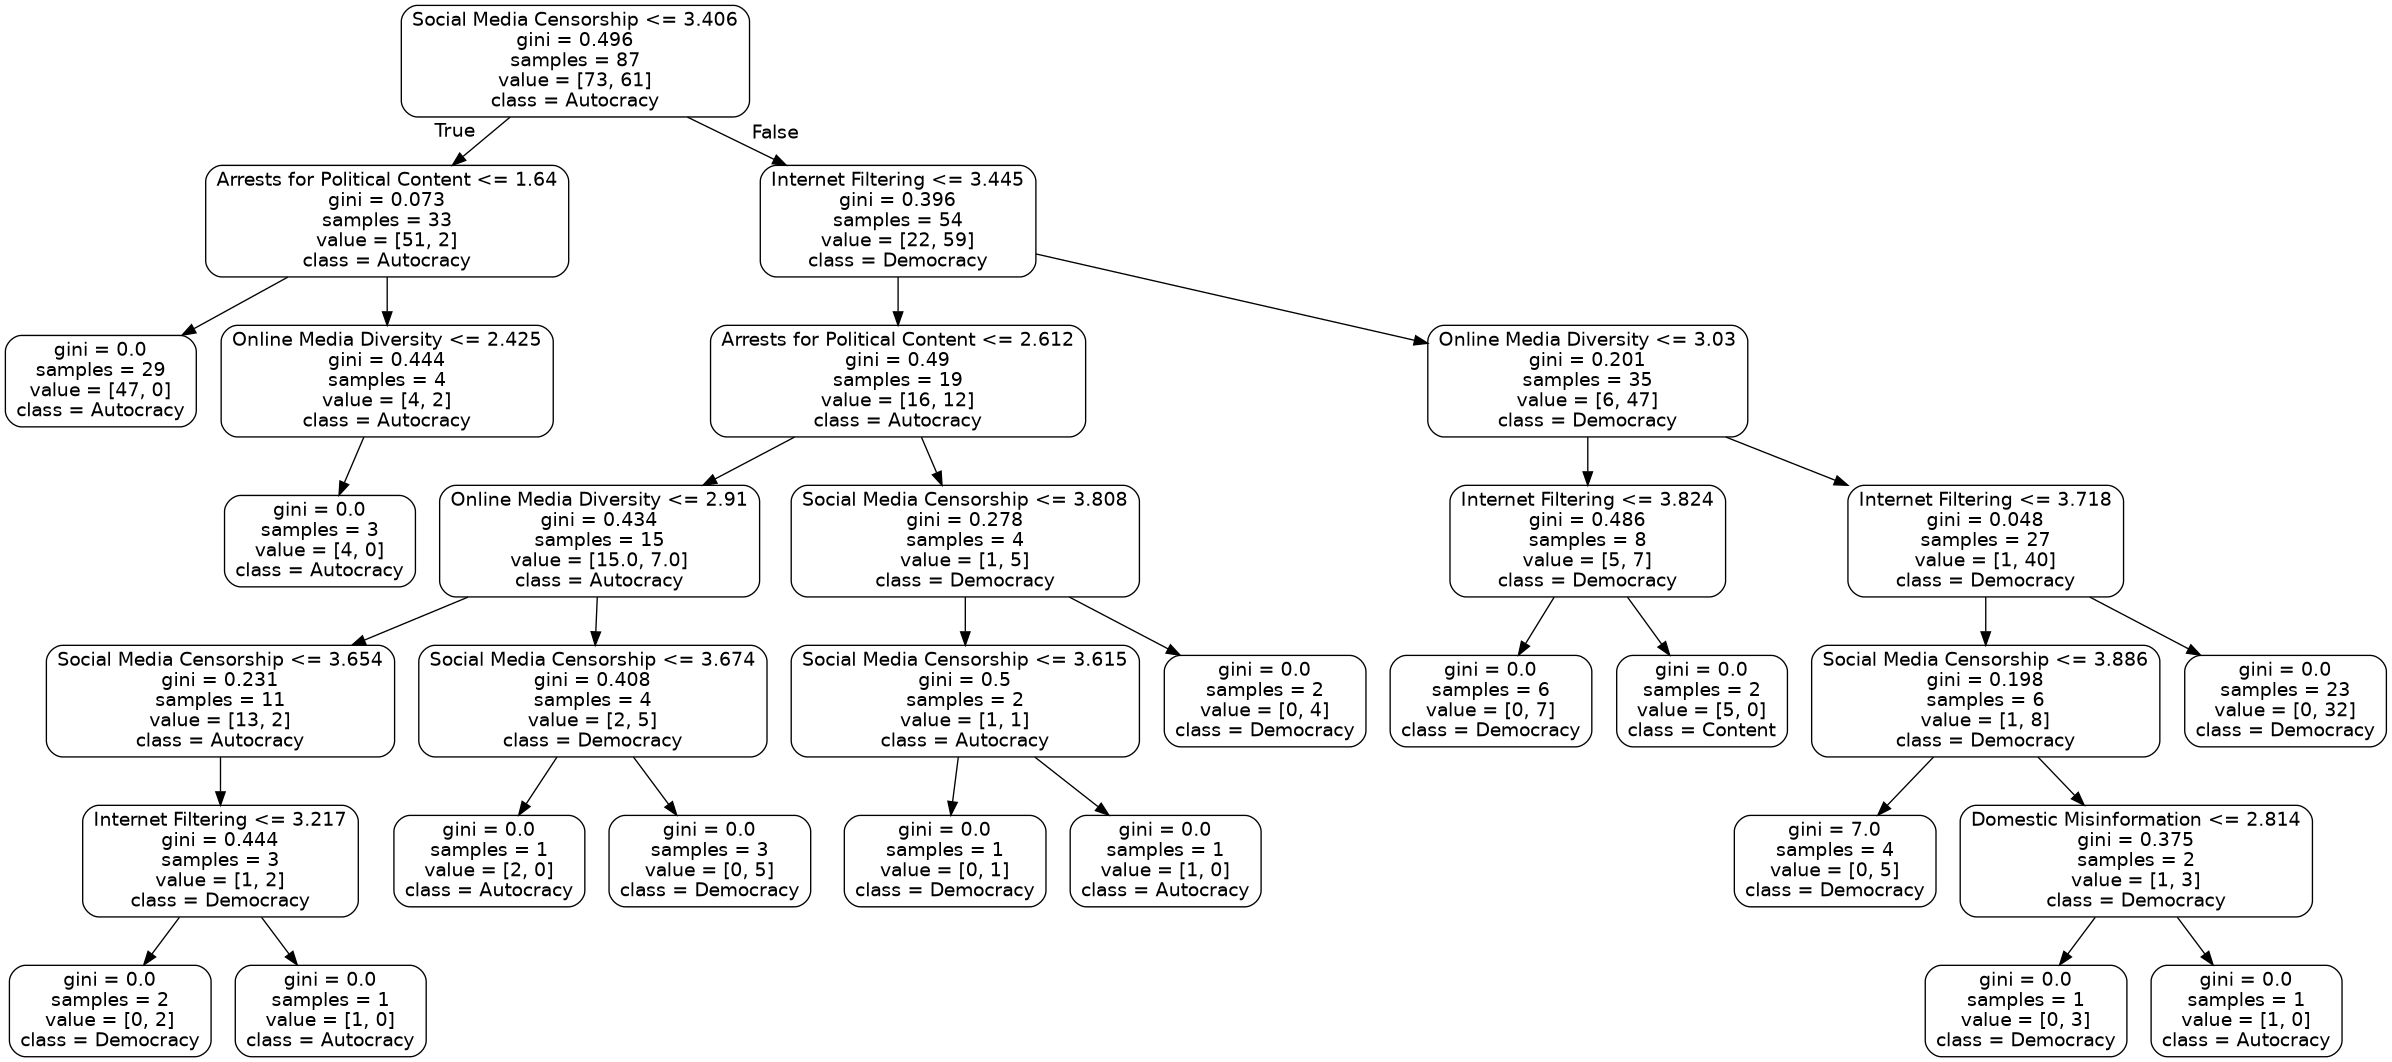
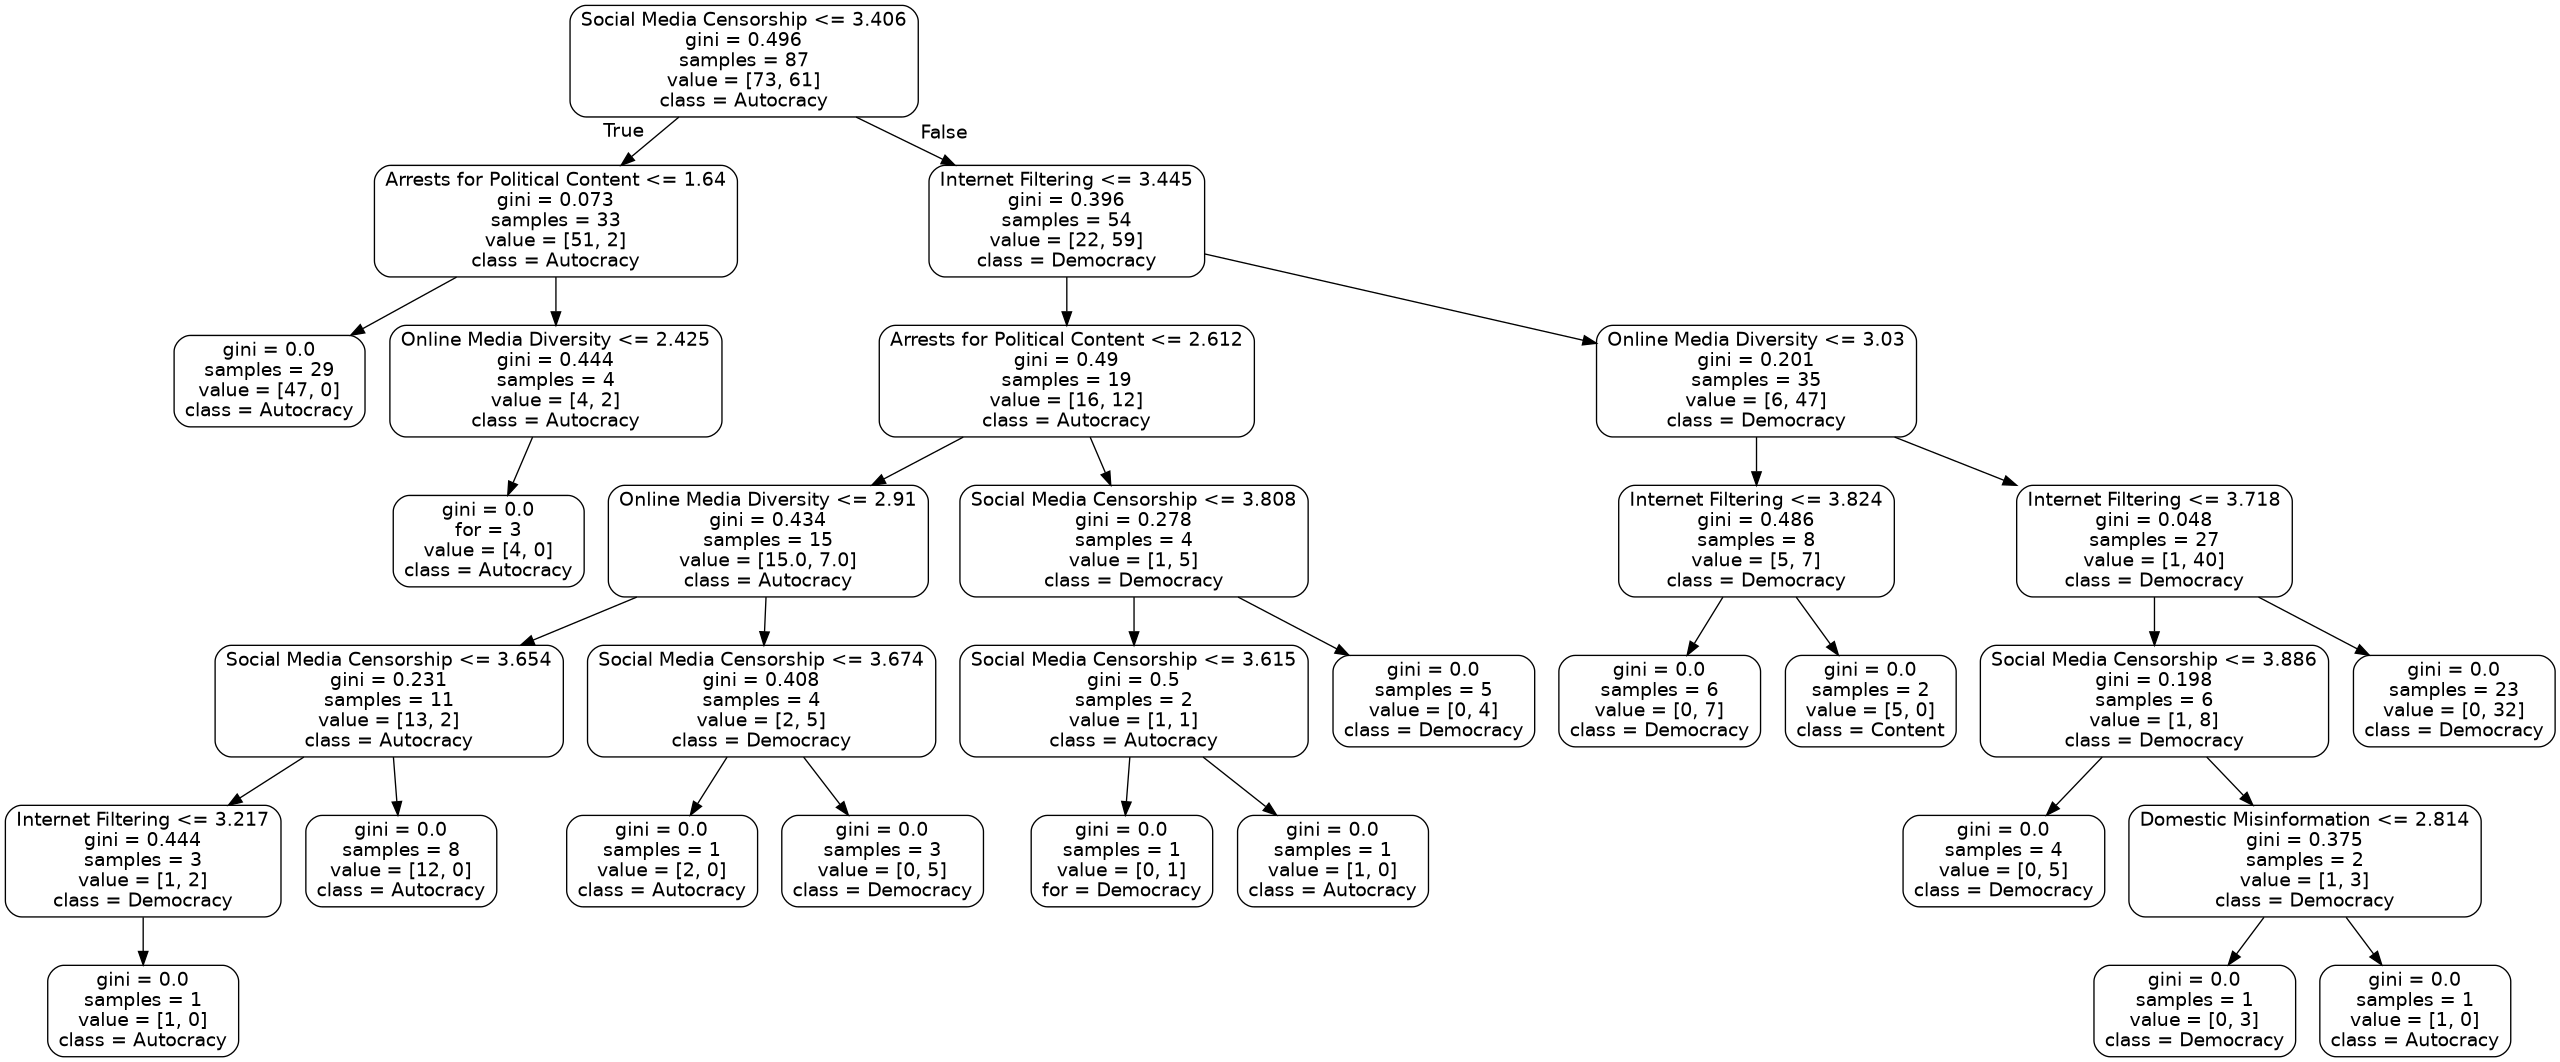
node "gini = 0.0 samples = 3 value = [4, 0] class = Autocracy": label "gini = 0.0 samples = 3 value = [4, 0] class = Autocracy" -> "gini = 0.0 for = 3 value = [4, 0] class = Autocracy"
node "gini = 0.0 samples = 2 value = [0, 4] class = Democracy": label "gini = 0.0 samples = 2 value = [0, 4] class = Democracy" -> "gini = 0.0 samples = 5 value = [0, 4] class = Democracy"
node "gini = 0.0 samples = 8 value = [12, 0] class = Autocracy": added
node "gini = 0.0 samples = 1 value = [0, 1] class = Democracy": label "gini = 0.0 samples = 1 value = [0, 1] class = Democracy" -> "gini = 0.0 samples = 1 value = [0, 1] for = Democracy"
node "gini = 7.0 samples = 4 value = [0, 5] class = Democracy": label "gini = 7.0 samples = 4 value = [0, 5] class = Democracy" -> "gini = 0.0 samples = 4 value = [0, 5] class = Democracy"
node "gini = 0.0 samples = 2 value = [0, 2] class = Democracy": removed
